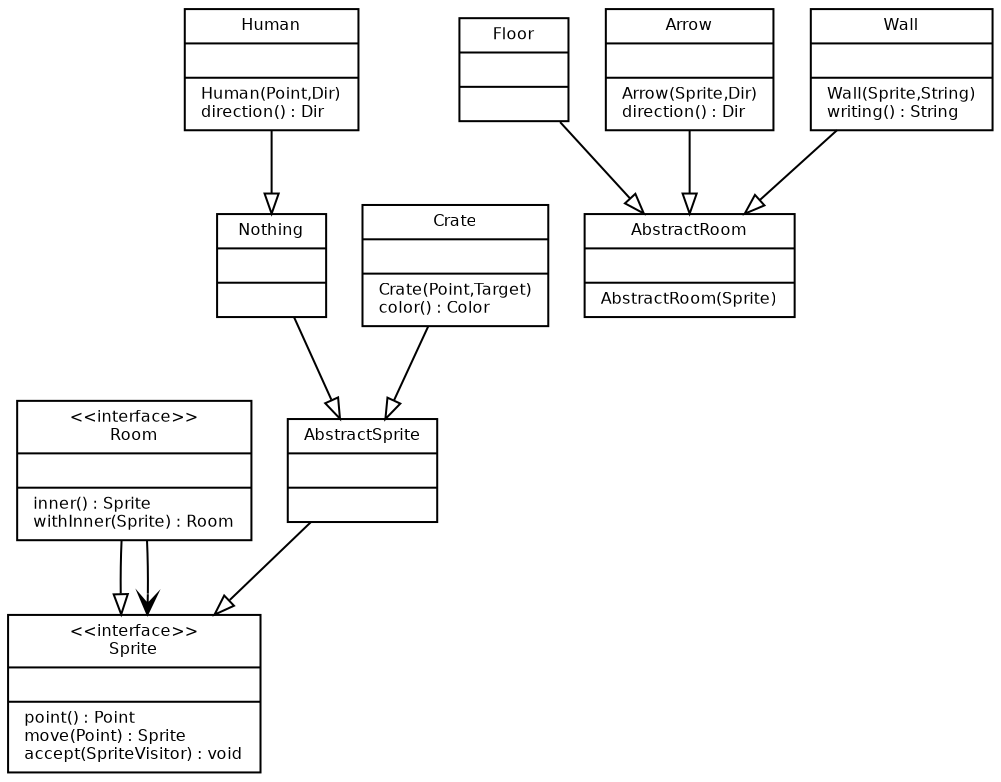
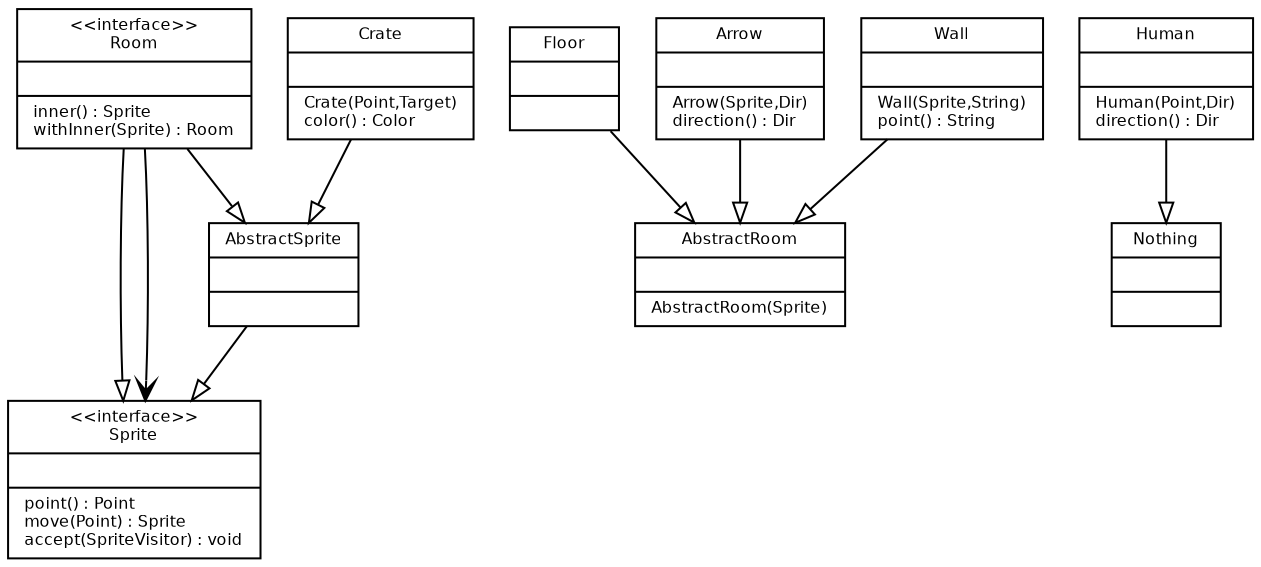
node "Wall": text "writing() : String" -> "point() : String"
edge "Nothing" -> "AbstractSprite": now "Room" -> "AbstractSprite"
